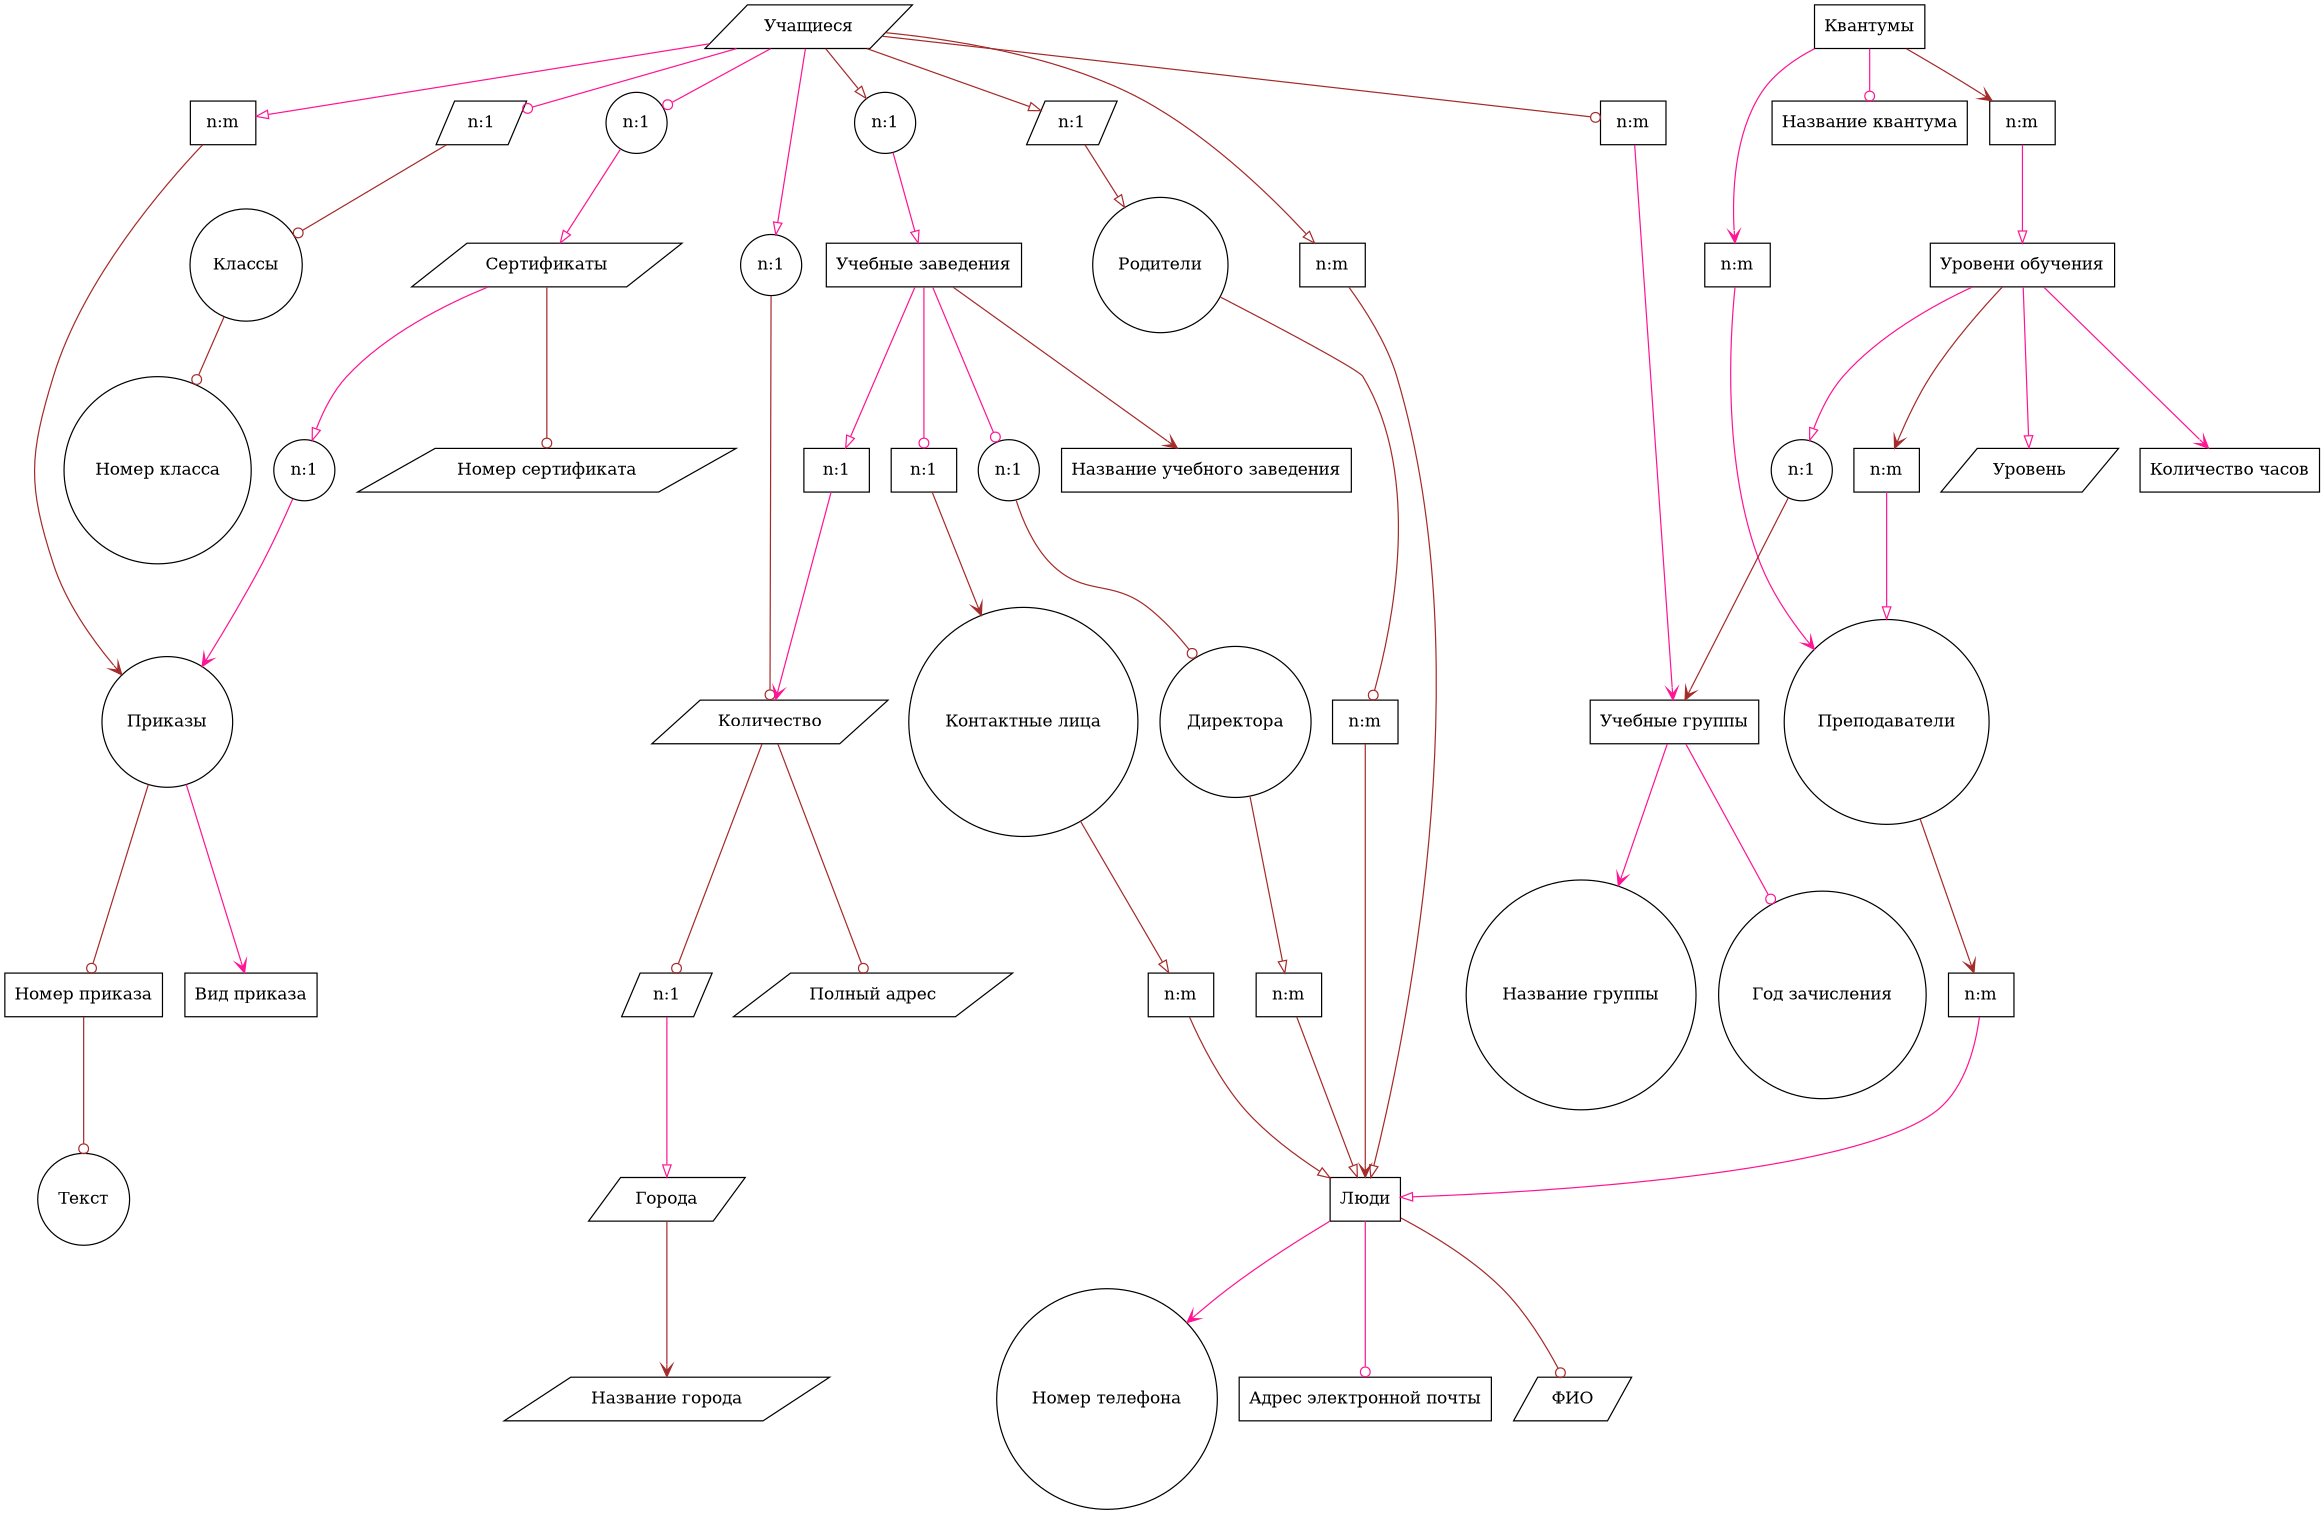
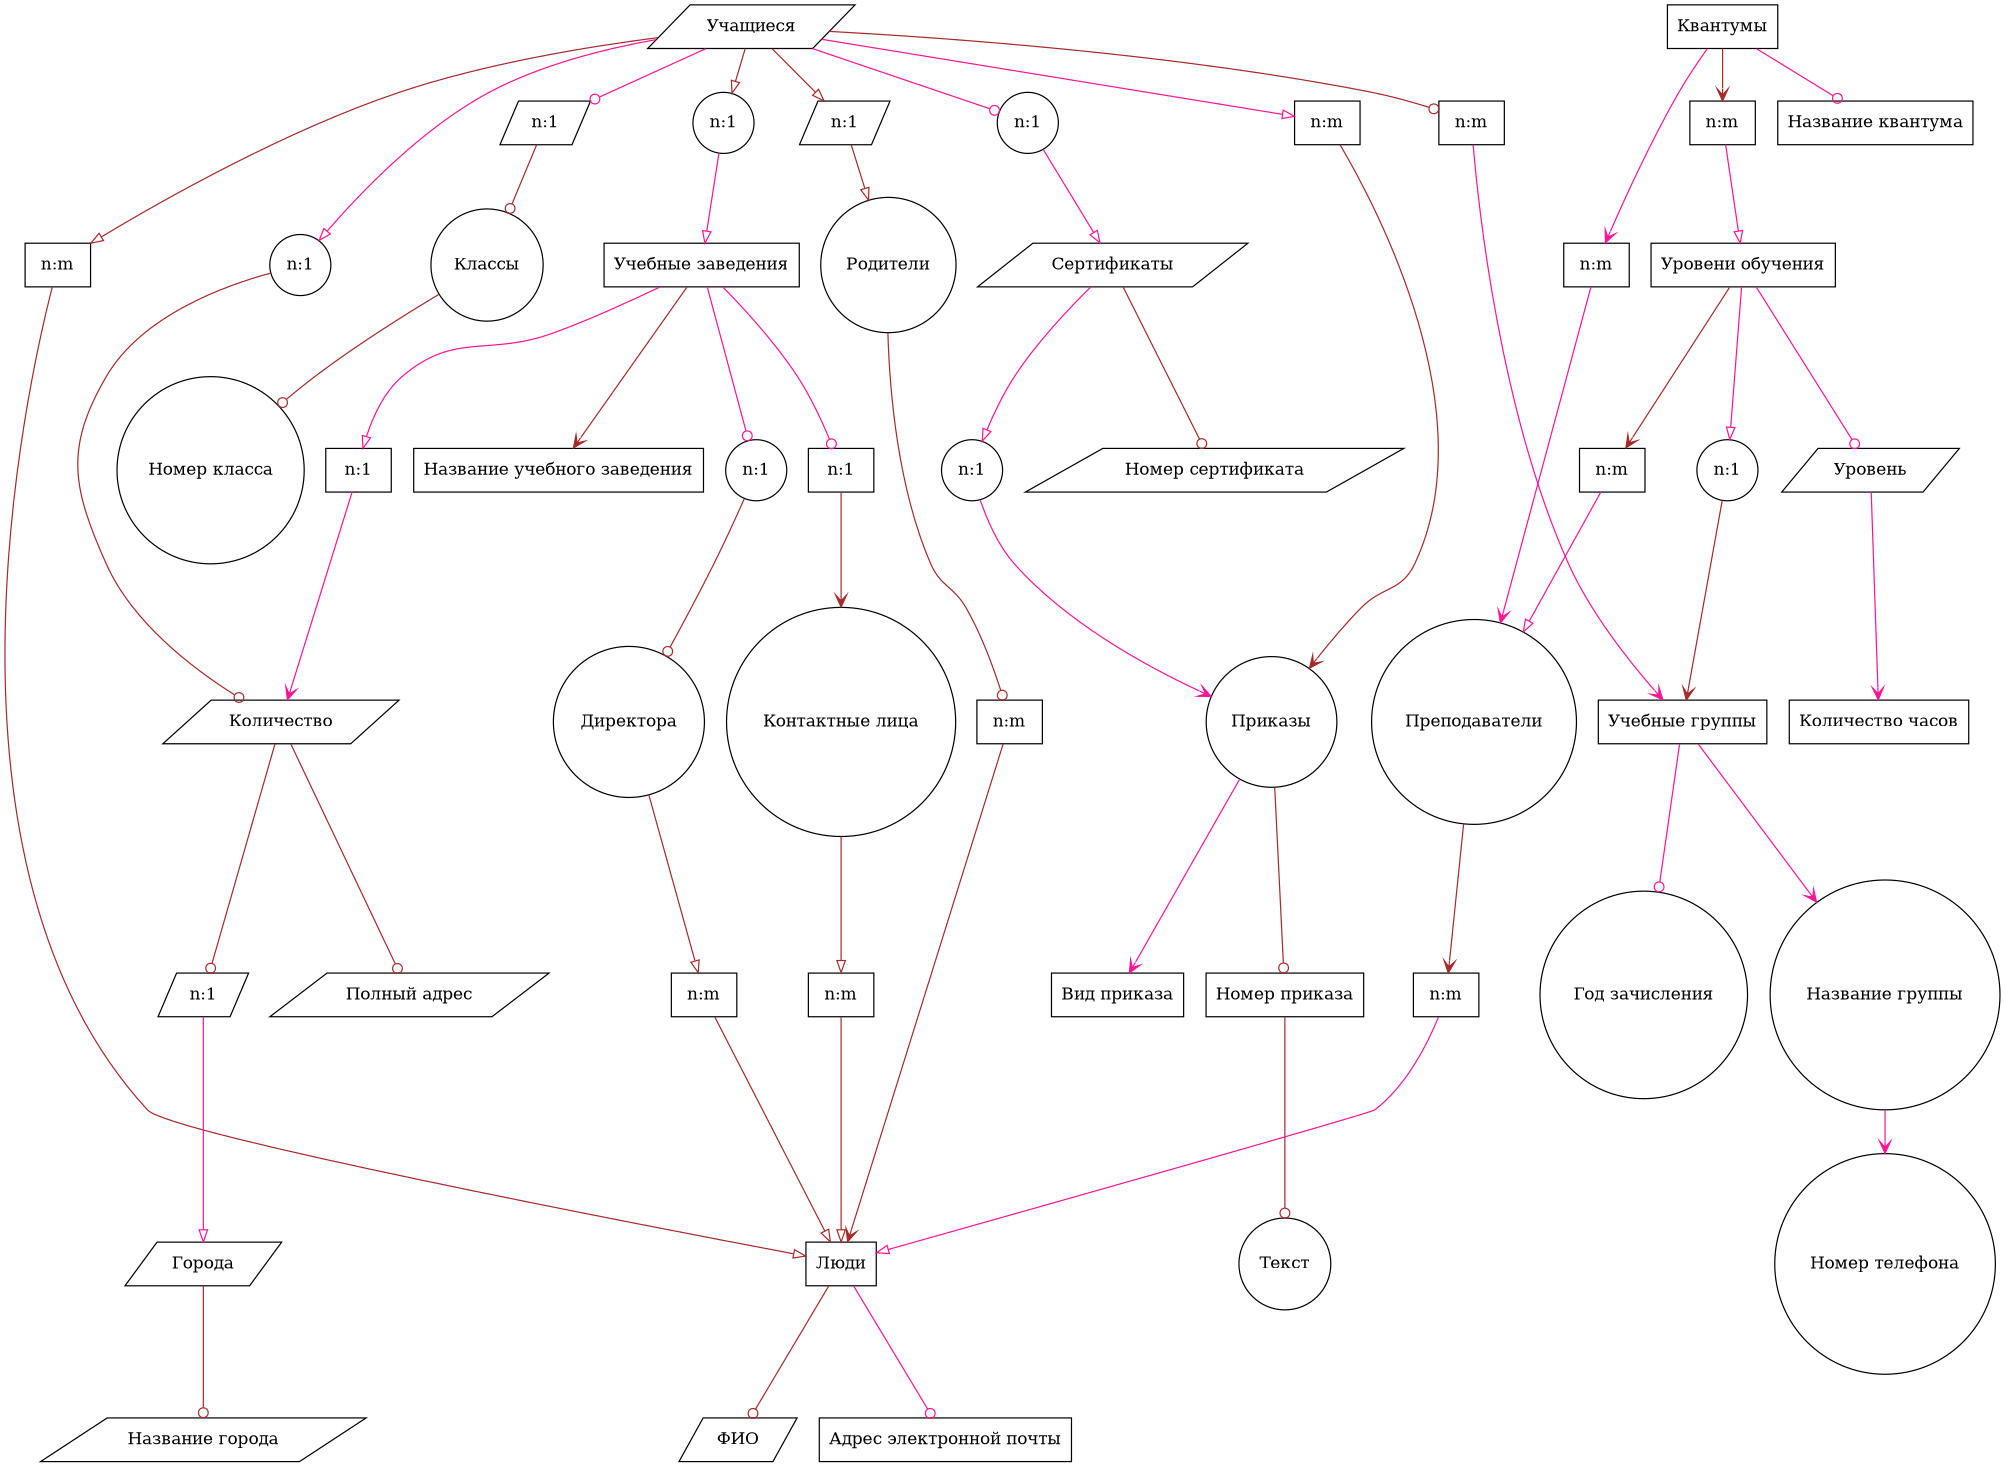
edge "Уровени обучения" -> "Уровень": arrowhead onormal -> odot
edge "Уровени обучения" -> "Количество часов": now "Уровень" -> "Количество часов"
edge "Люди" -> "Номер телефона": now "Название группы" -> "Номер телефона"
edge "Города" -> "Название города": arrowhead vee -> odot
